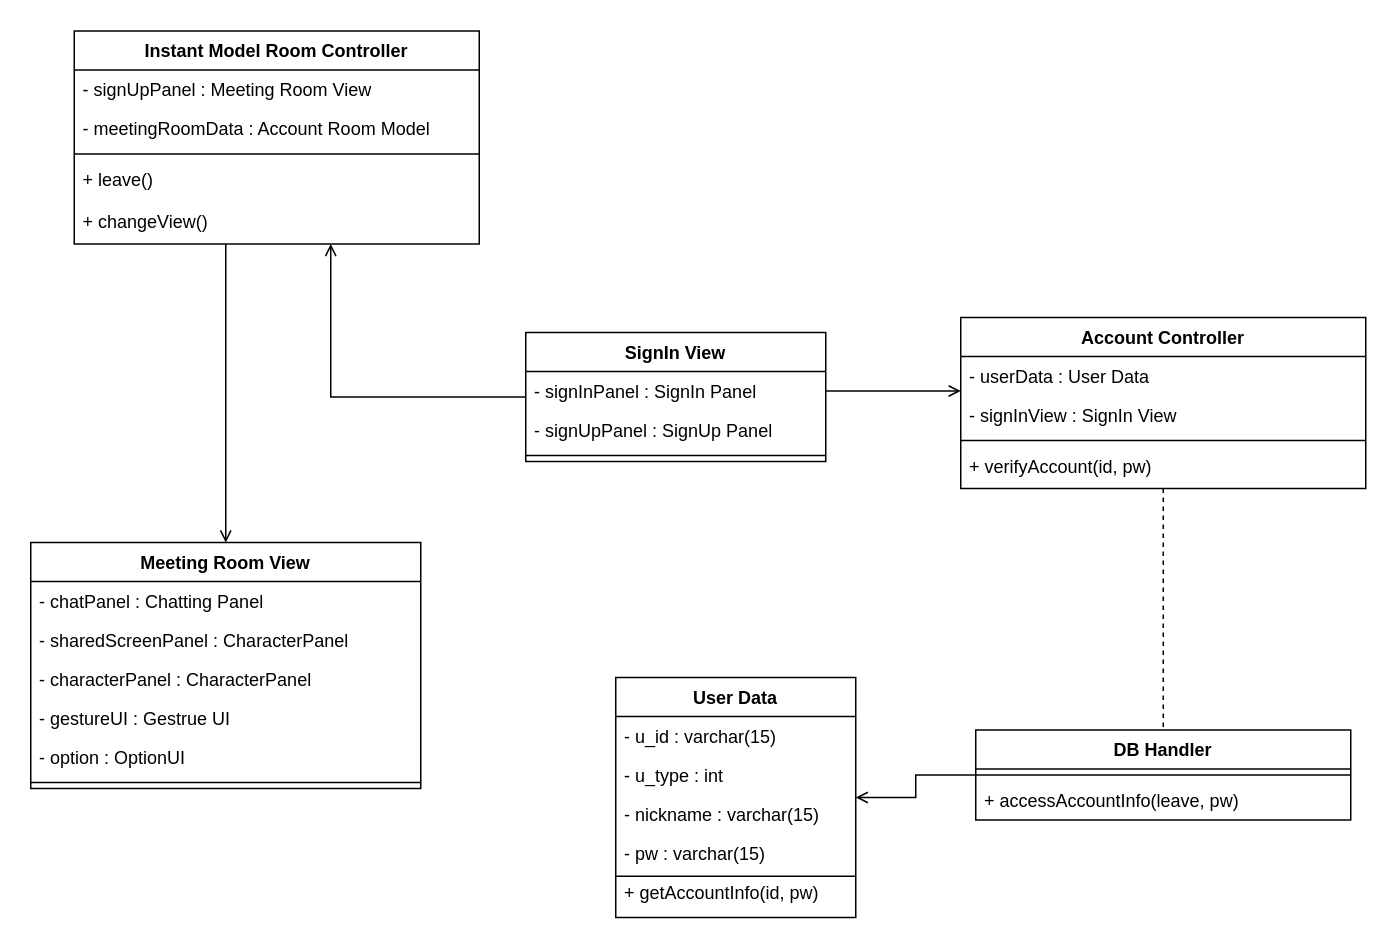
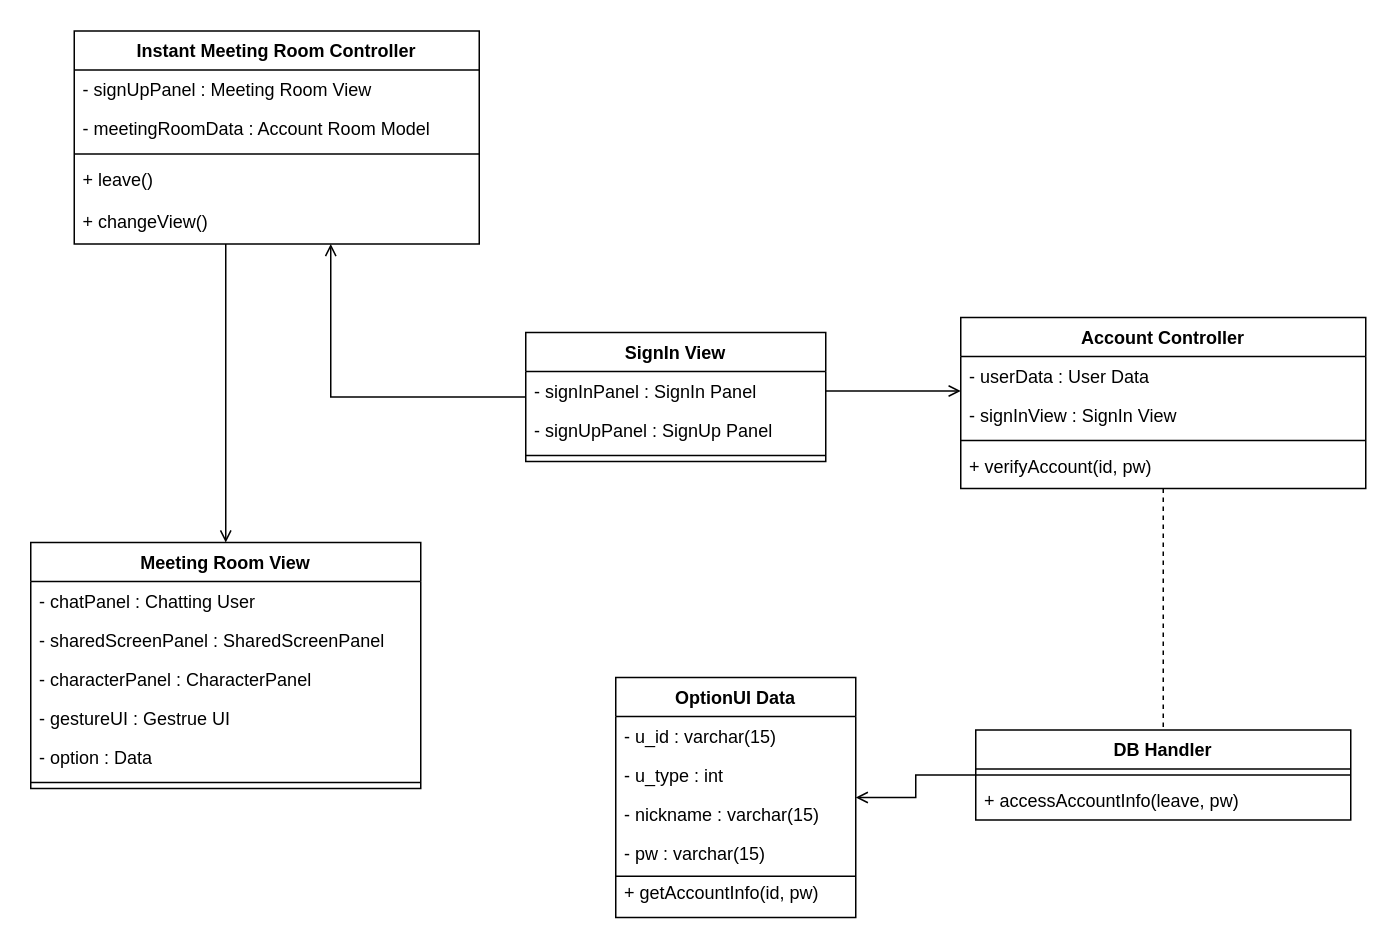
node "Instant Model Room Controller": label "Instant Model Room Controller" -> "Instant Meeting Room Controller"
node "- chatPanel : Chatting Panel": label "- chatPanel : Chatting Panel" -> "- chatPanel : Chatting User"
node "- sharedScreenPanel : CharacterPanel": label "- sharedScreenPanel : CharacterPanel" -> "- sharedScreenPanel : SharedScreenPanel"
node "User Data": label "User Data" -> "OptionUI Data"
node "- option : OptionUI": label "- option : OptionUI" -> "- option : Data"
